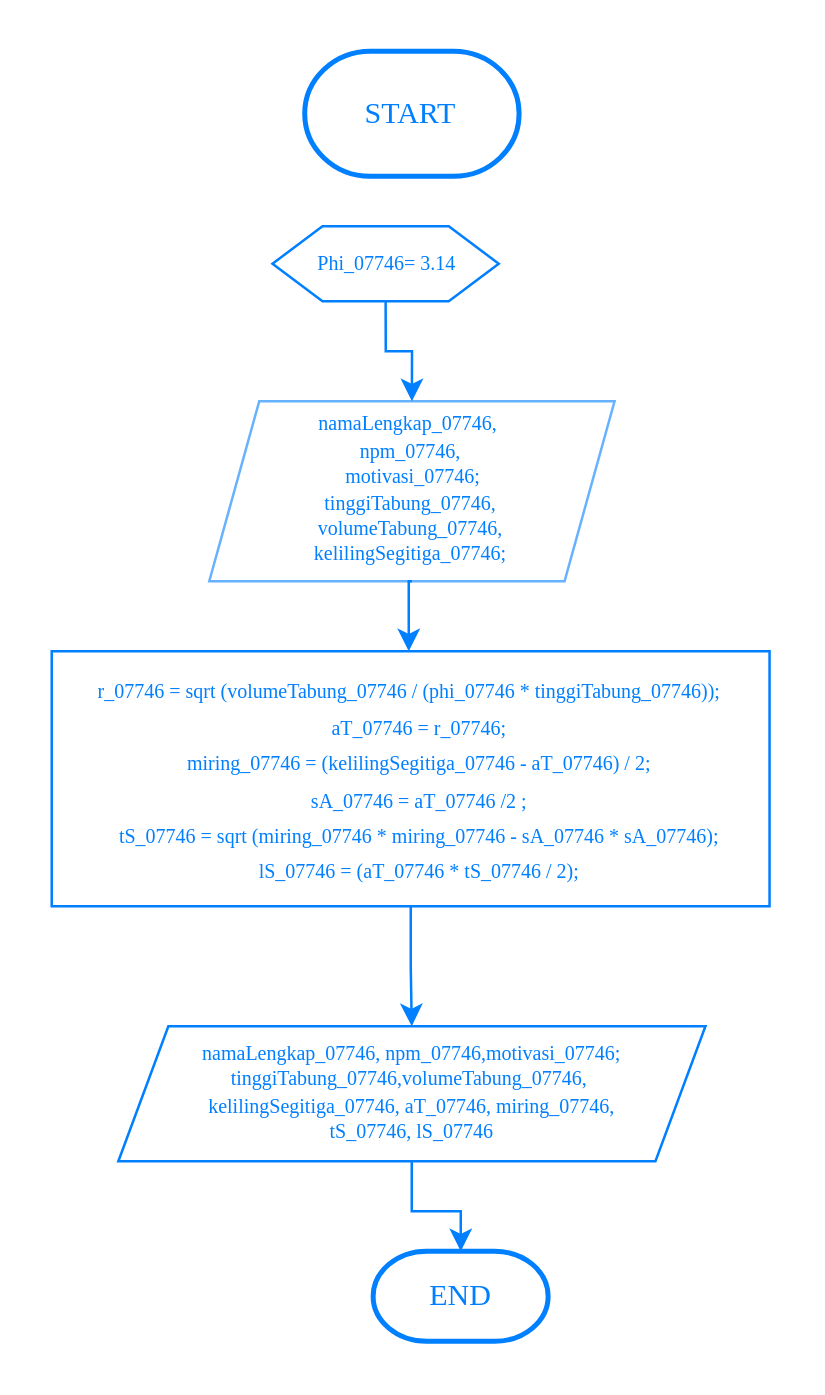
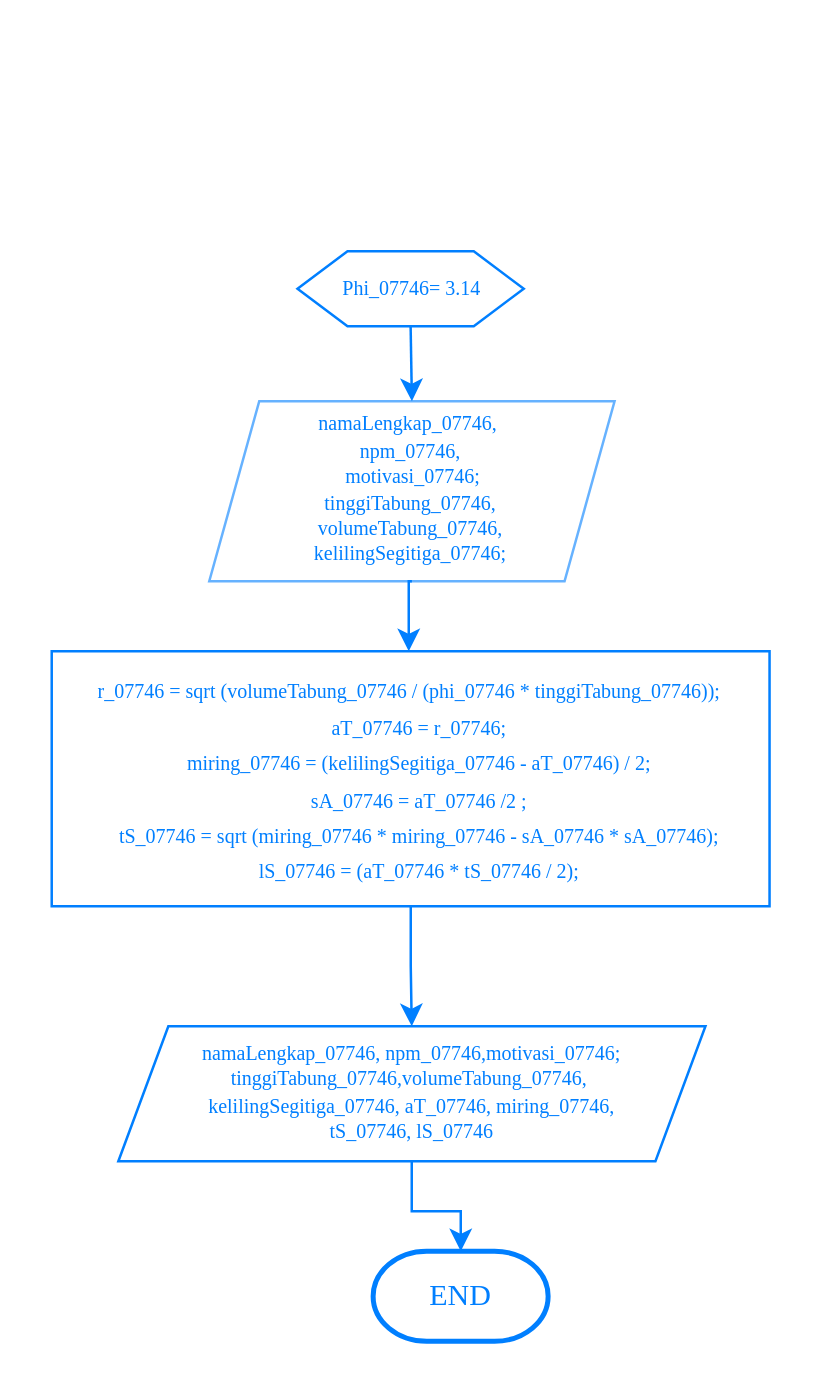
node "START": removed
node "Phi_07746= 3.14": moved (386, 264) -> (411, 289)
